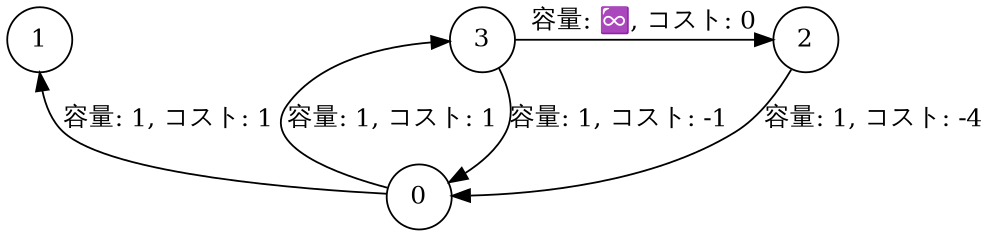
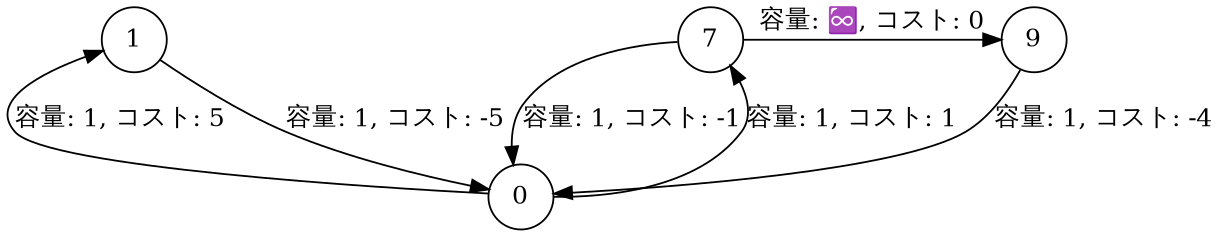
node "3": label "3" -> "7"
node "2": label "2" -> "9"
edge "0" -> "1": label "容量: 1, コスト: 1" -> "容量: 1, コスト: 5"
edge "1" -> "0": added, label "容量: 1, コスト: -5"
